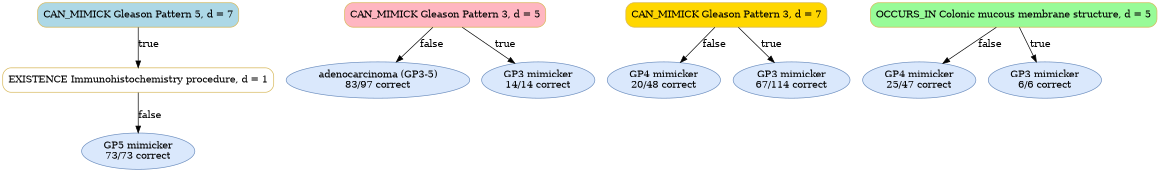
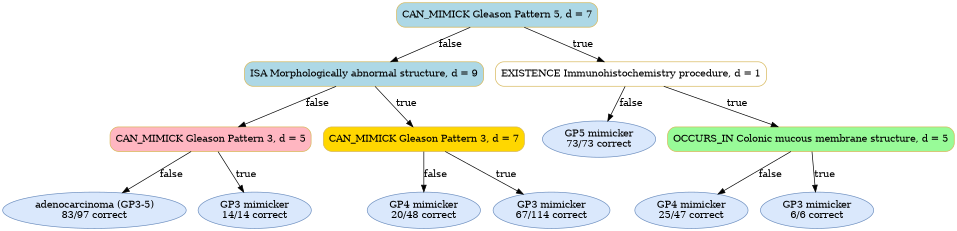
node "ISA Morphologically abnormal structure, d = 9": added
edge "EXISTENCE Immunohistochemistry procedure, d = 1" -> "OCCURS_IN Colonic mucous membrane structure, d = 5": added, label "true"
